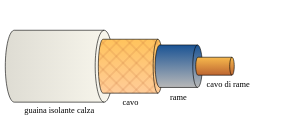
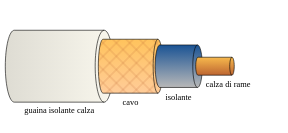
node "cavo di rame": label "cavo di rame" -> "calza di rame"
node "rame": label "rame" -> "isolante"
